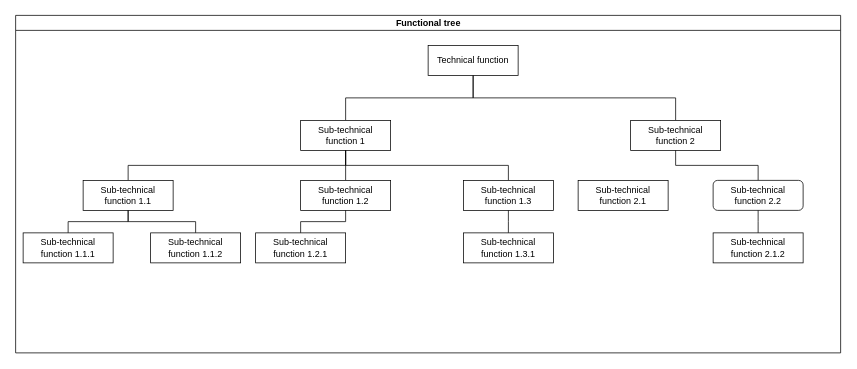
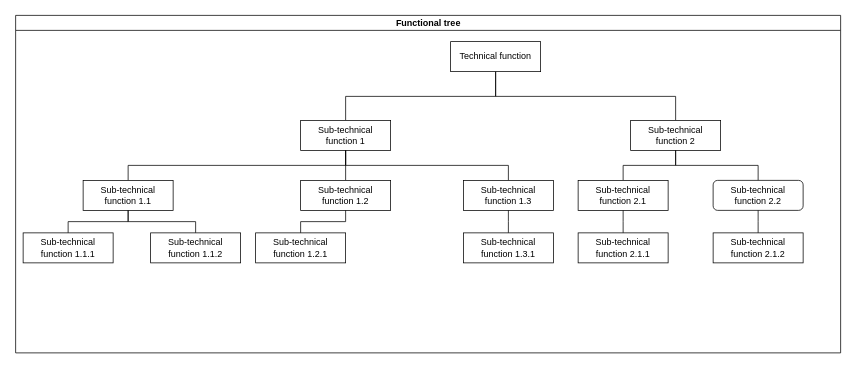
node "Technical function": moved (473, 60) -> (495, 57)
edge "Sub-technical function 2" -- "Sub-technical function 2.1": added
edge "Sub-technical function 2.1" -- "Sub-technical function 2.1.1": added
node "Sub-technical function 2.1.1": added
